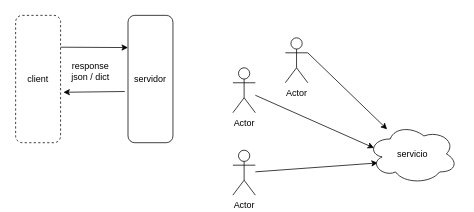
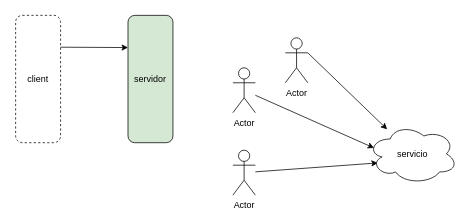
node "response json / dict": removed
node "servidor": fillcolor #ffffff -> #d5e8d4
edge "servidor" -> "client": removed
